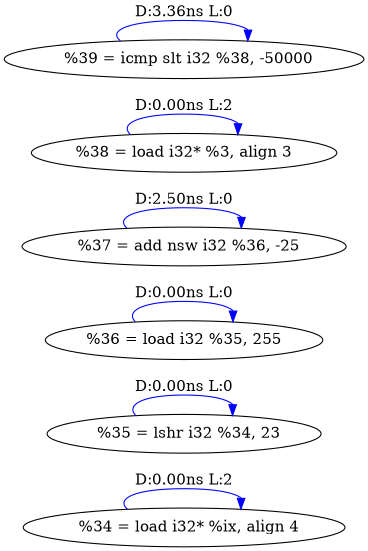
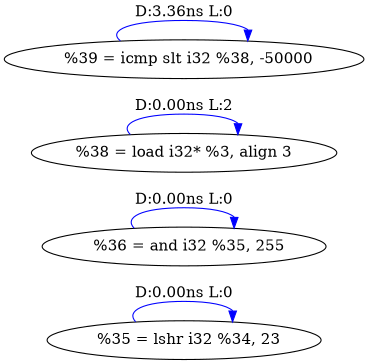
node "%37 = add nsw i32 %36, -25": removed
node "%36 = load i32 %35, 255": label "%36 = load i32 %35, 255" -> "%36 = and i32 %35, 255"
node "%34 = load i32* %ix, align 4": removed
